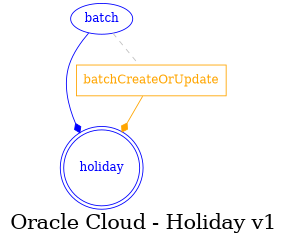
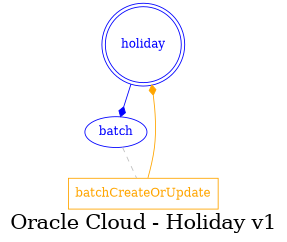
edge "batch" -> "holiday": reversed
